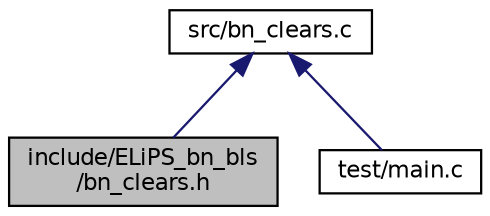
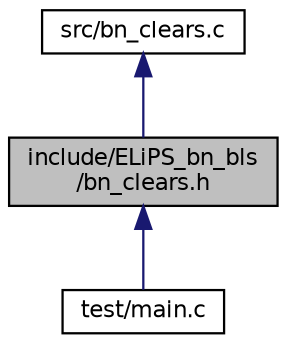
edge "test/main.c" -> "src/bn_clears.c": now "test/main.c" -> "include/ELiPS_bn_bls /bn_clears.h"
